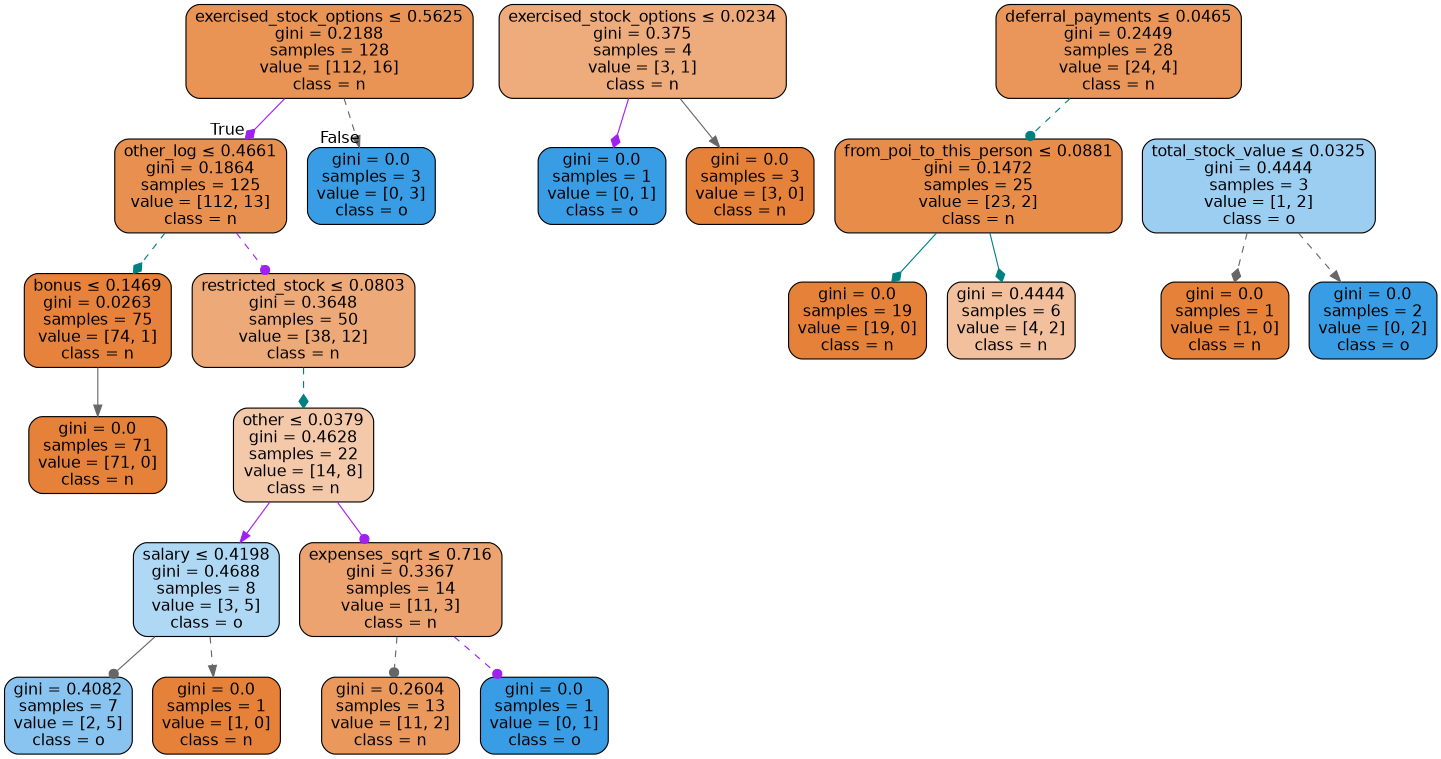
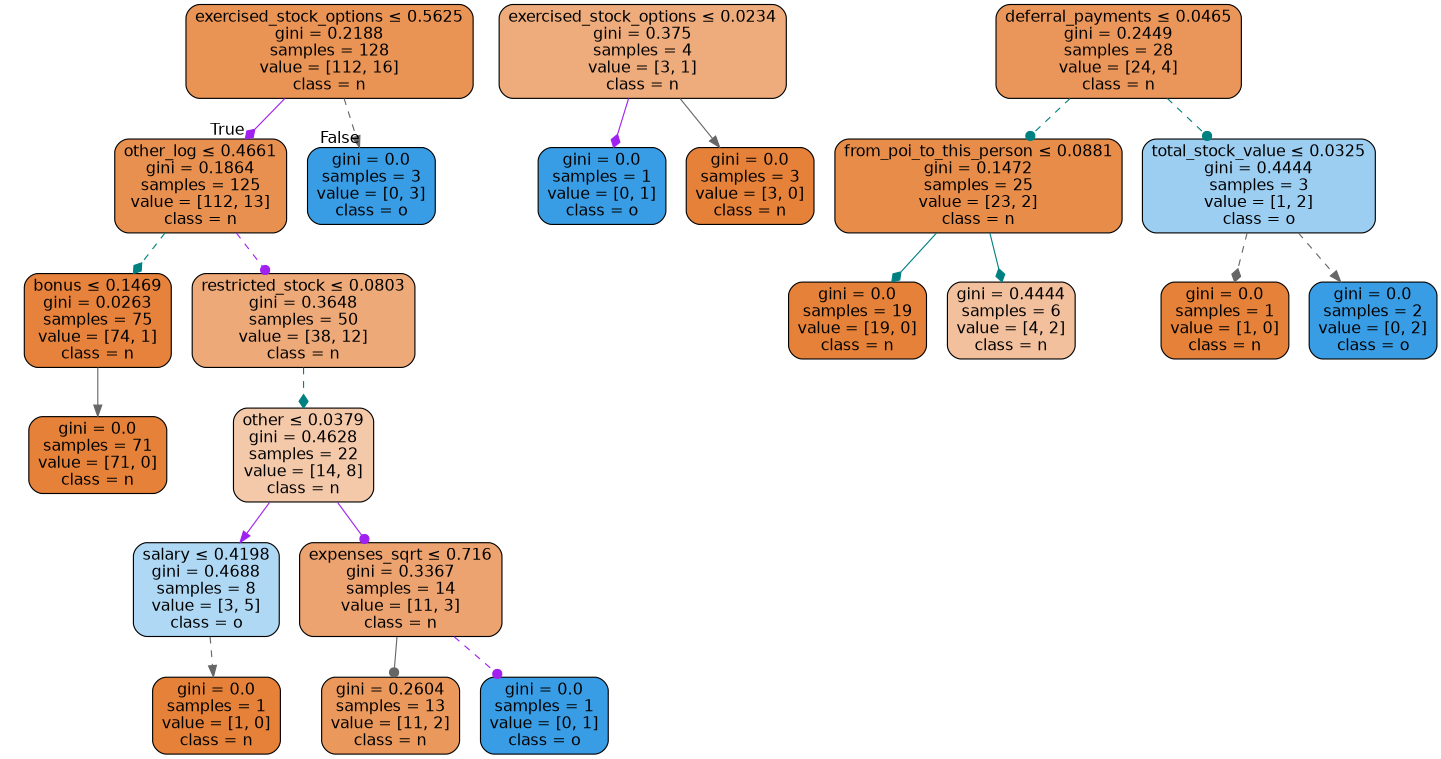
edge "deferral_payments ≤ 0.0465" -> "total_stock_value ≤ 0.0325": added
edge "expenses_sqrt ≤ 0.716" -> "gini = 0.2604": style dashed -> solid
node "gini = 0.4082": removed
